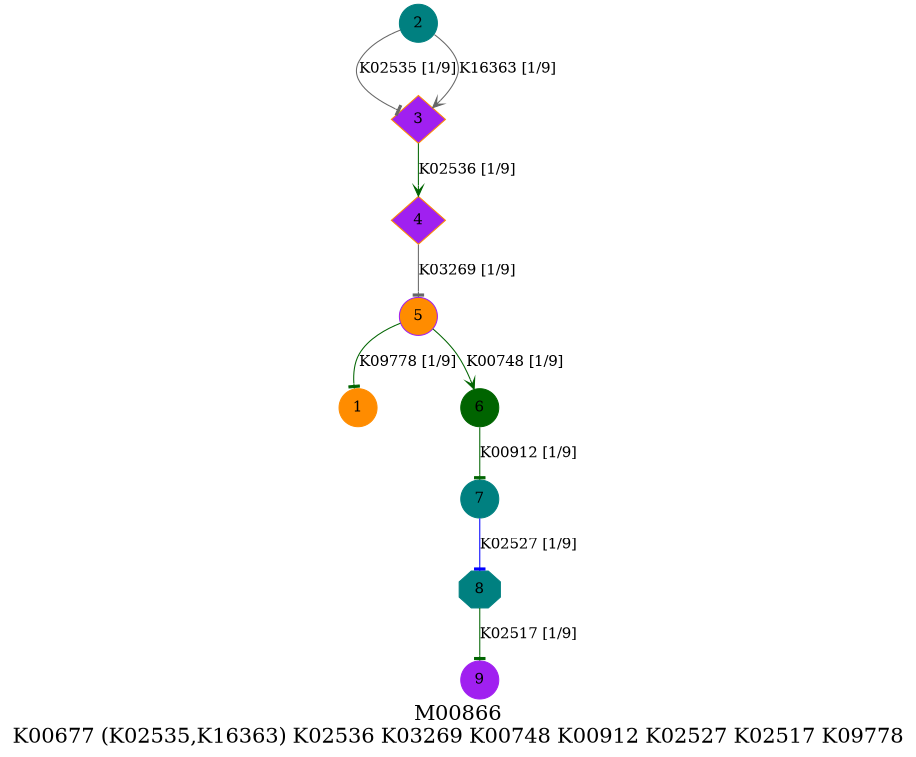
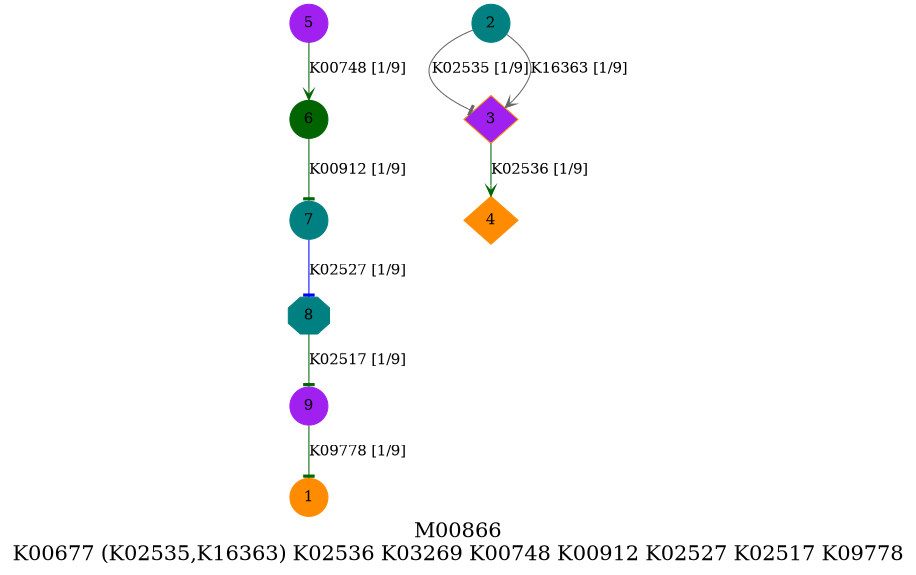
node "4": fillcolor purple -> darkorange
edge "4" -> "5": removed, label "K03269 [1/9]"
node "5": fillcolor darkorange -> purple
edge "5" -> "1": now "9" -> "1"
